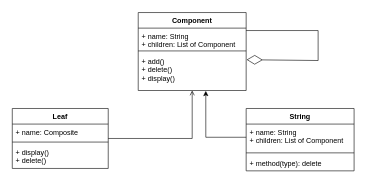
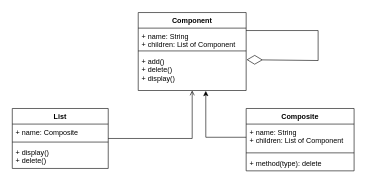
node "Leaf": label "Leaf" -> "List"
node "String": label "String" -> "Composite"
